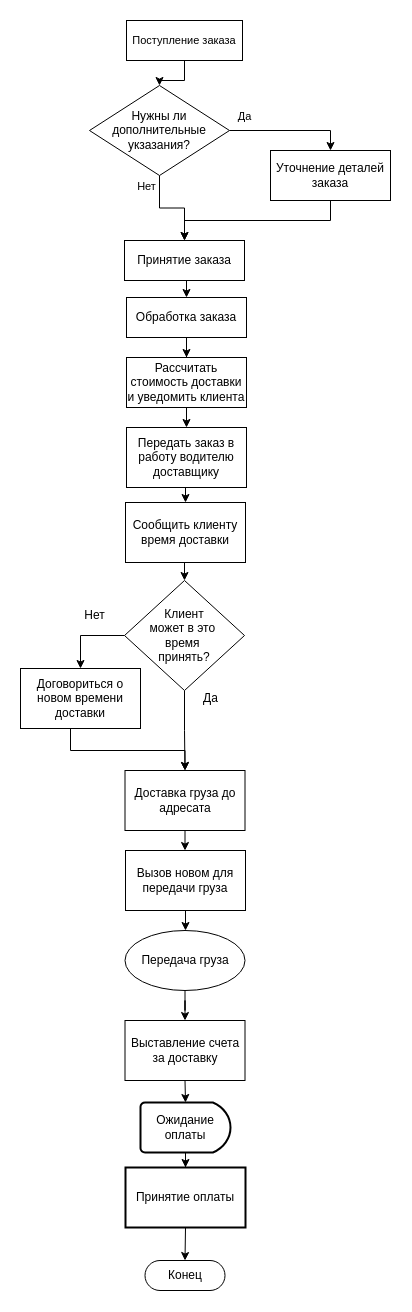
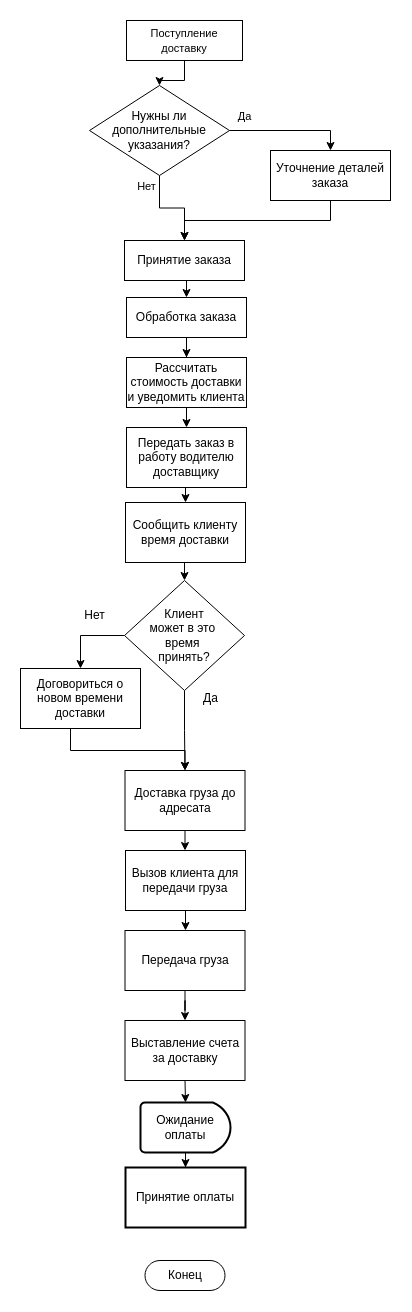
node "Поступление заказа": label "Поступление заказа" -> "Поступление доставку"
node "Вызов новом для передачи груза": label "Вызов новом для передачи груза" -> "Вызов клиента для передачи груза"
node "Передача груза": shape ellipse -> rectangle
edge "Принятие оплаты" -> "Конец": removed
